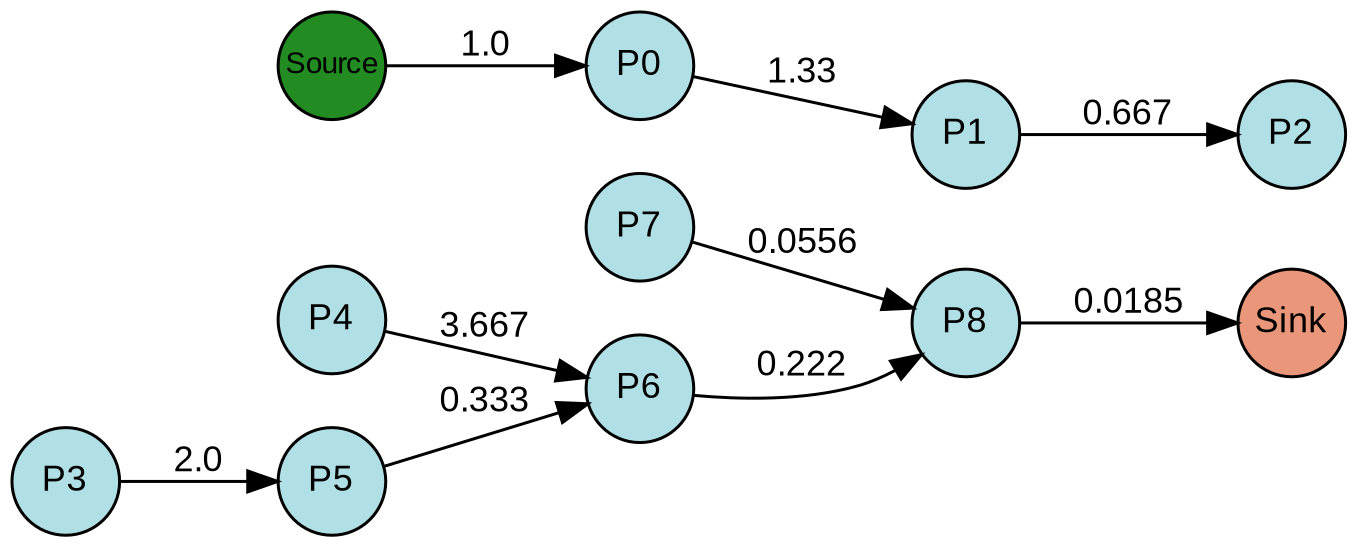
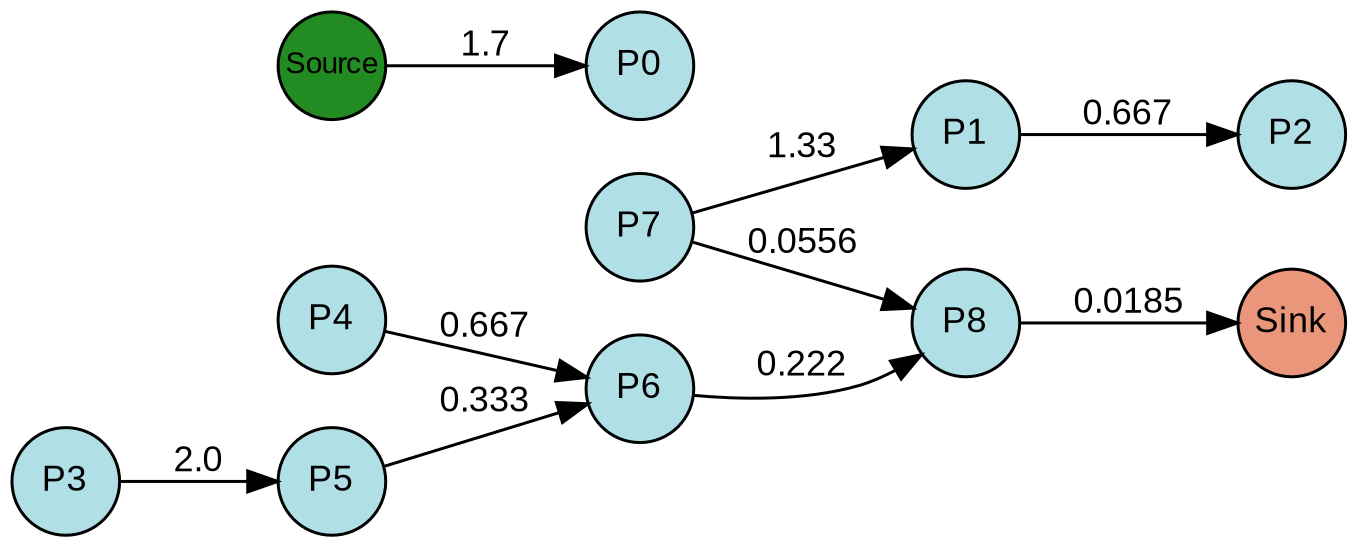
edge "Source" -> "P0": label "1.0" -> "1.7"
edge "P0" -> "P1": now "P7" -> "P1"
edge "P4" -> "P6": label "3.667" -> "0.667"
